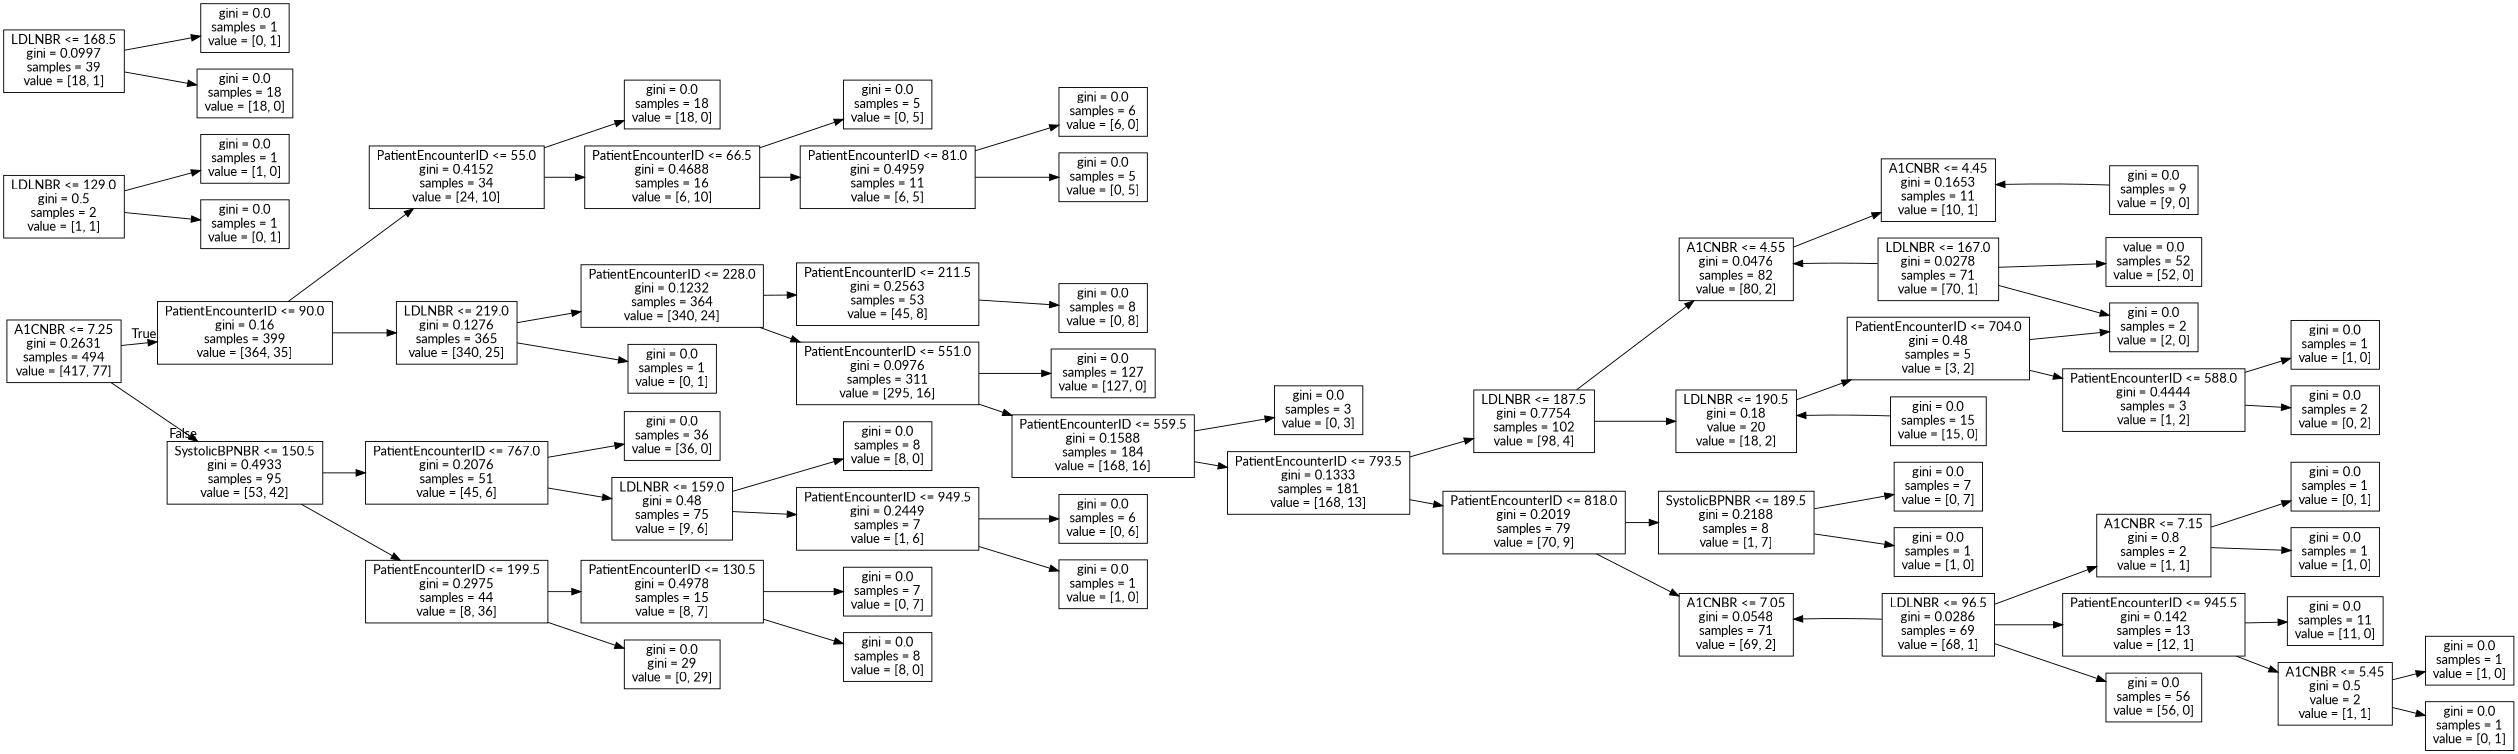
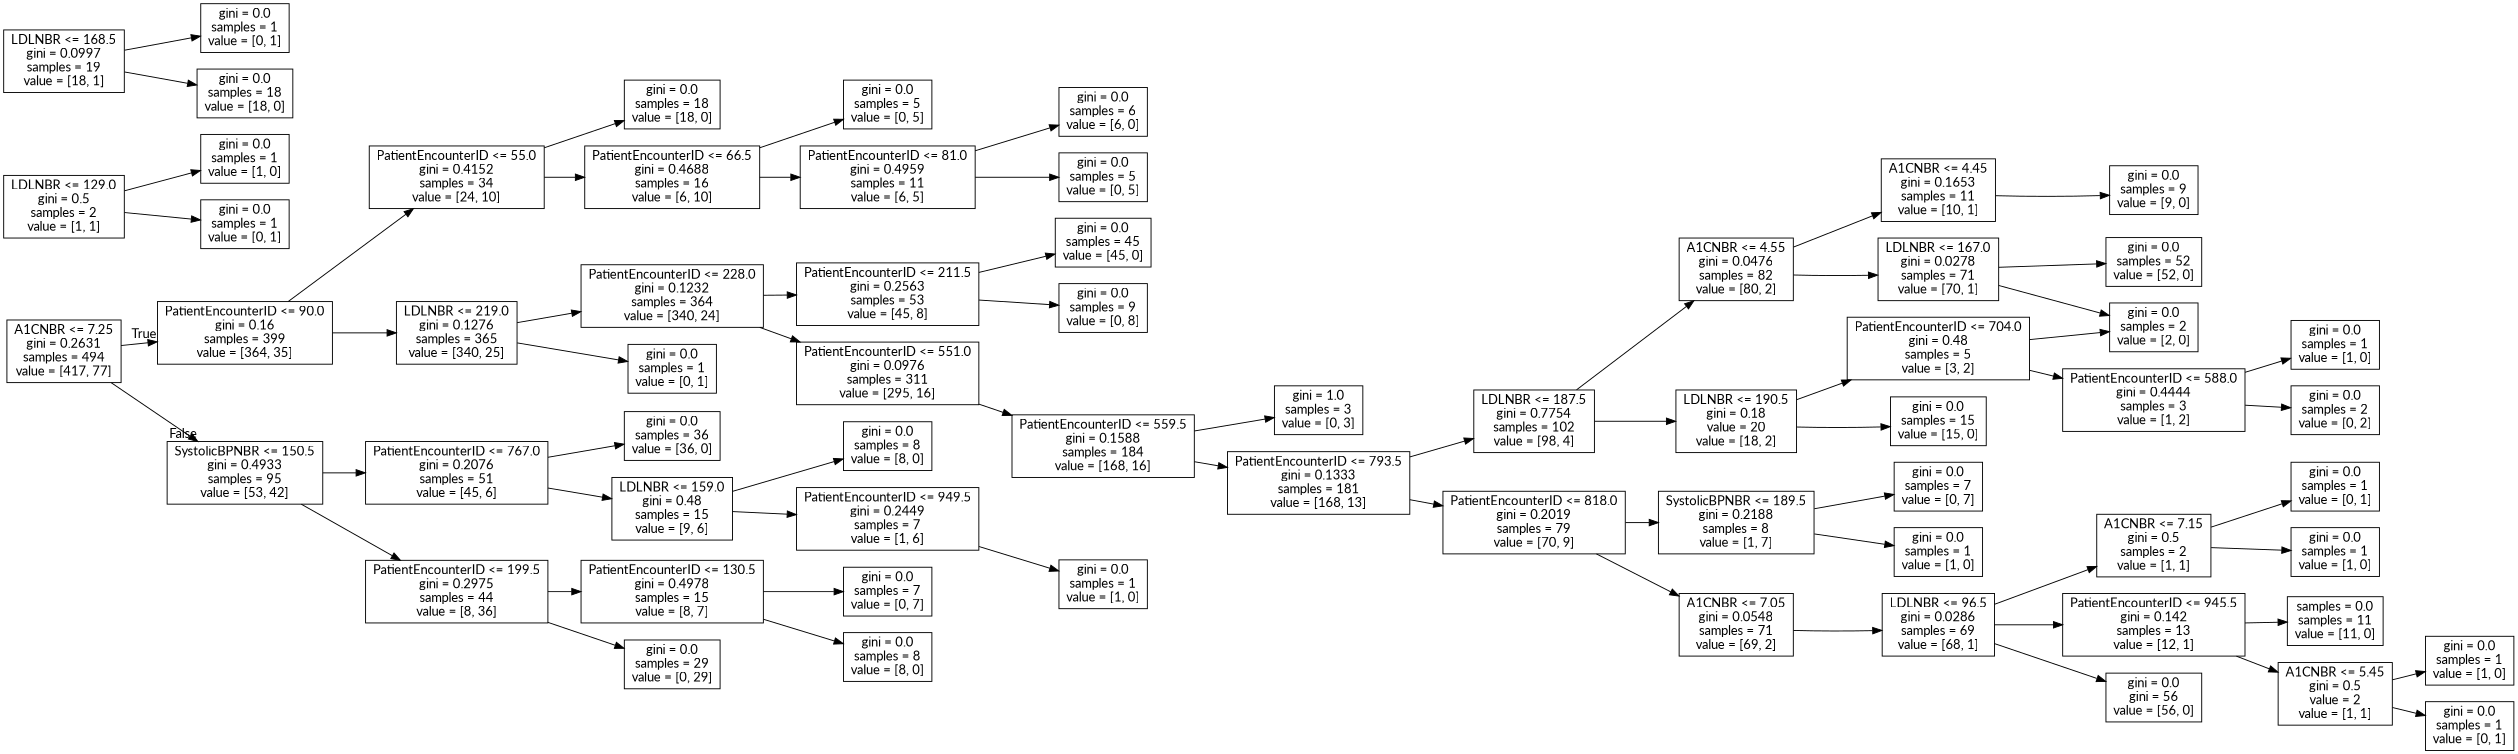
node "LDLNBR <= 168.5 gini = 0.0997 samples = 39 value = [18, 1]": label "LDLNBR <= 168.5 gini = 0.0997 samples = 39 value = [18, 1]" -> "LDLNBR <= 168.5 gini = 0.0997 samples = 19 value = [18, 1]"
edge "gini = 0.0 samples = 9 value = [9, 0]" -> "A1CNBR <= 4.45 gini = 0.1653 samples = 11 value = [10, 1]": reversed
node "gini = 0.0 samples = 45 value = [45, 0]": added
node "value = 0.0 samples = 52 value = [52, 0]": label "value = 0.0 samples = 52 value = [52, 0]" -> "gini = 0.0 samples = 52 value = [52, 0]"
edge "LDLNBR <= 167.0 gini = 0.0278 samples = 71 value = [70, 1]" -> "A1CNBR <= 4.55 gini = 0.0476 samples = 82 value = [80, 2]": reversed
node "gini = 0.0 samples = 8 value = [0, 8]": label "gini = 0.0 samples = 8 value = [0, 8]" -> "gini = 0.0 samples = 9 value = [0, 8]"
node "gini = 0.0 samples = 127 value = [127, 0]": removed
node "gini = 0.0 samples = 3 value = [0, 3]": label "gini = 0.0 samples = 3 value = [0, 3]" -> "gini = 1.0 samples = 3 value = [0, 3]"
edge "gini = 0.0 samples = 15 value = [15, 0]" -> "LDLNBR <= 190.5 gini = 0.18 value = 20 value = [18, 2]": reversed
node "LDLNBR <= 159.0 gini = 0.48 samples = 75 value = [9, 6]": label "LDLNBR <= 159.0 gini = 0.48 samples = 75 value = [9, 6]" -> "LDLNBR <= 159.0 gini = 0.48 samples = 15 value = [9, 6]"
node "gini = 0.0 samples = 6 value = [0, 6]": removed
node "A1CNBR <= 7.15 gini = 0.8 samples = 2 value = [1, 1]": label "A1CNBR <= 7.15 gini = 0.8 samples = 2 value = [1, 1]" -> "A1CNBR <= 7.15 gini = 0.5 samples = 2 value = [1, 1]"
edge "LDLNBR <= 96.5 gini = 0.0286 samples = 69 value = [68, 1]" -> "A1CNBR <= 7.05 gini = 0.0548 samples = 71 value = [69, 2]": reversed
node "gini = 0.0 samples = 11 value = [11, 0]": label "gini = 0.0 samples = 11 value = [11, 0]" -> "samples = 0.0 samples = 11 value = [11, 0]"
node "gini = 0.0 gini = 29 value = [0, 29]": label "gini = 0.0 gini = 29 value = [0, 29]" -> "gini = 0.0 samples = 29 value = [0, 29]"
node "gini = 0.0 samples = 56 value = [56, 0]": label "gini = 0.0 samples = 56 value = [56, 0]" -> "gini = 0.0 gini = 56 value = [56, 0]"
